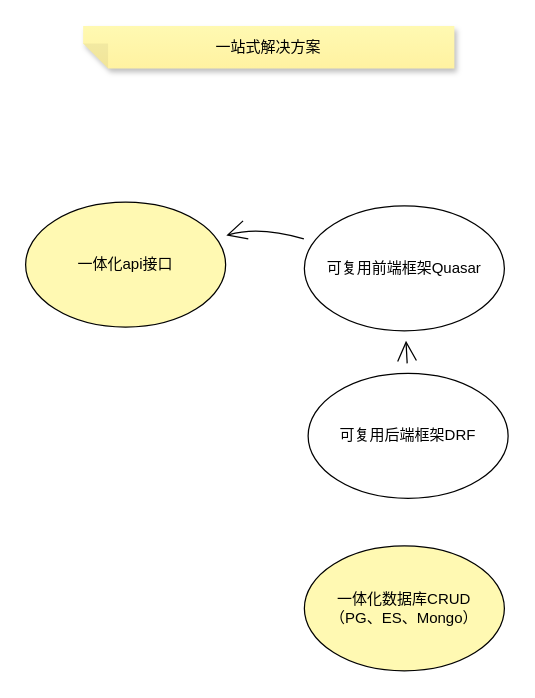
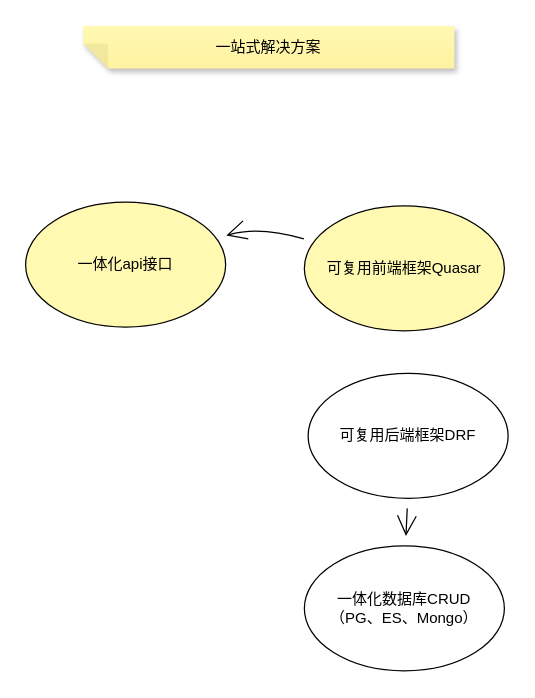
node "可复用前端框架Quasar": fillcolor #ffffff -> #fff9b2
edge "可复用后端框架DRF" -> "可复用前端框架Quasar": now "可复用后端框架DRF" -> "一体化数据库CRUD （PG、ES、Mongo）"
node "一体化数据库CRUD （PG、ES、Mongo）": fillcolor #fff9b2 -> #ffffff
